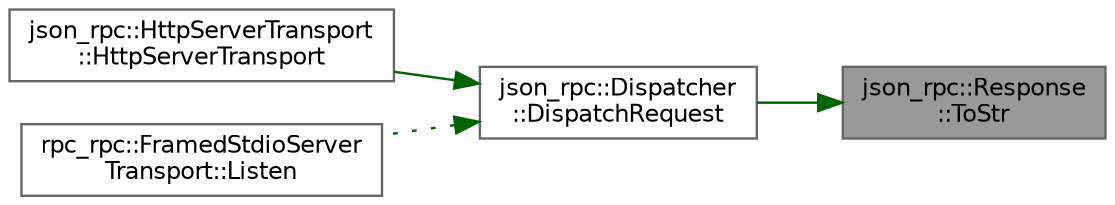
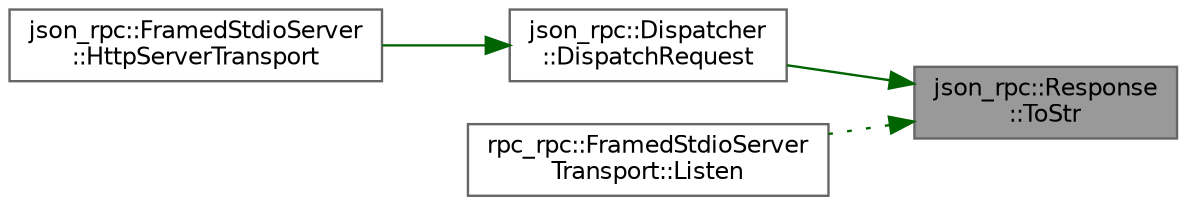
node "json_rpc::HttpServerTransport ::HttpServerTransport": label "json_rpc::HttpServerTransport ::HttpServerTransport" -> "json_rpc::FramedStdioServer ::HttpServerTransport"
edge "rpc_rpc::FramedStdioServer Transport::Listen" -> "json_rpc::Dispatcher ::DispatchRequest": now "rpc_rpc::FramedStdioServer Transport::Listen" -> "json_rpc::Response ::ToStr"
